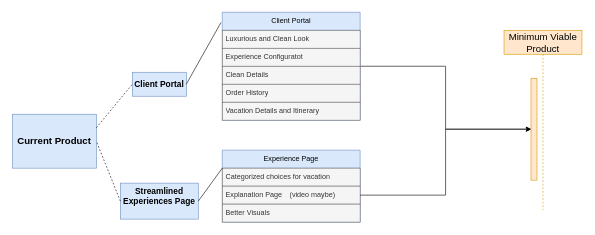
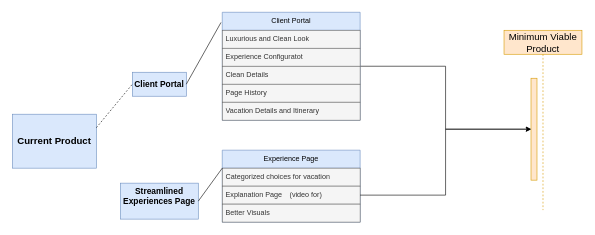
node "Order History": label "Order History" -> "Page History"
edge "Current Product" -- "Streamlined Experiences Page": removed
node "Explanation Page (video maybe)": label "Explanation Page (video maybe)" -> "Explanation Page (video for)"
